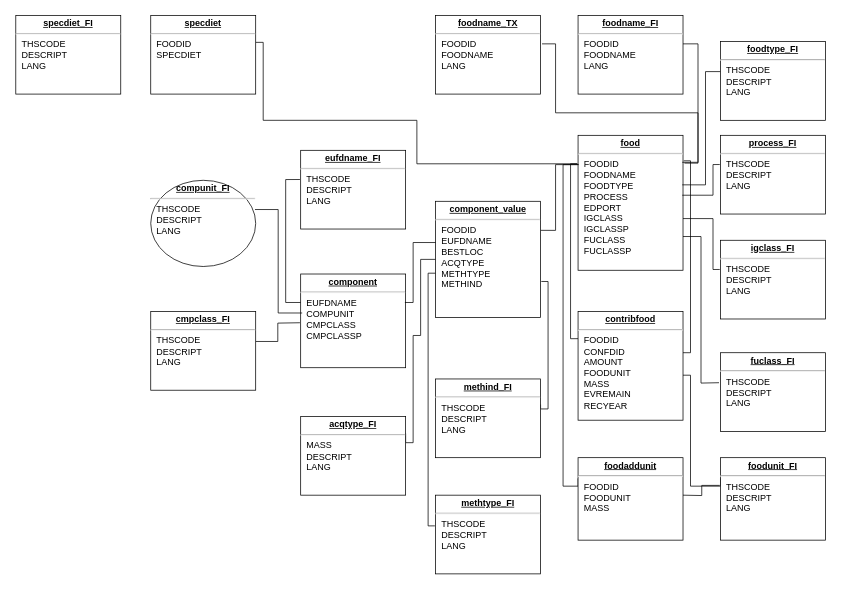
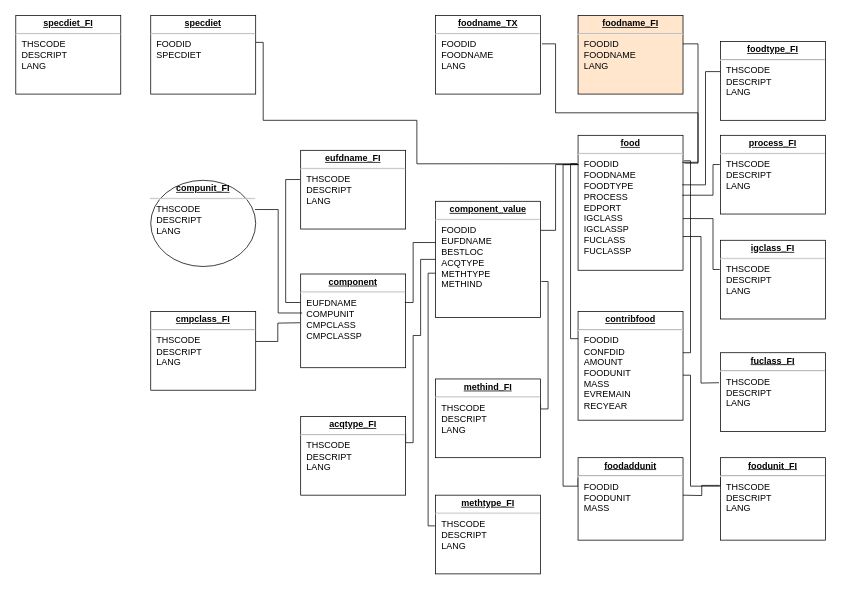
node "foodname_FI FOODID FOODNAME LANG": fillcolor #ffffff -> #ffe6cc
node "acqtype_FI MASS DESCRIPT LANG": label "acqtype_FI MASS DESCRIPT LANG" -> "acqtype_FI THSCODE DESCRIPT LANG"
